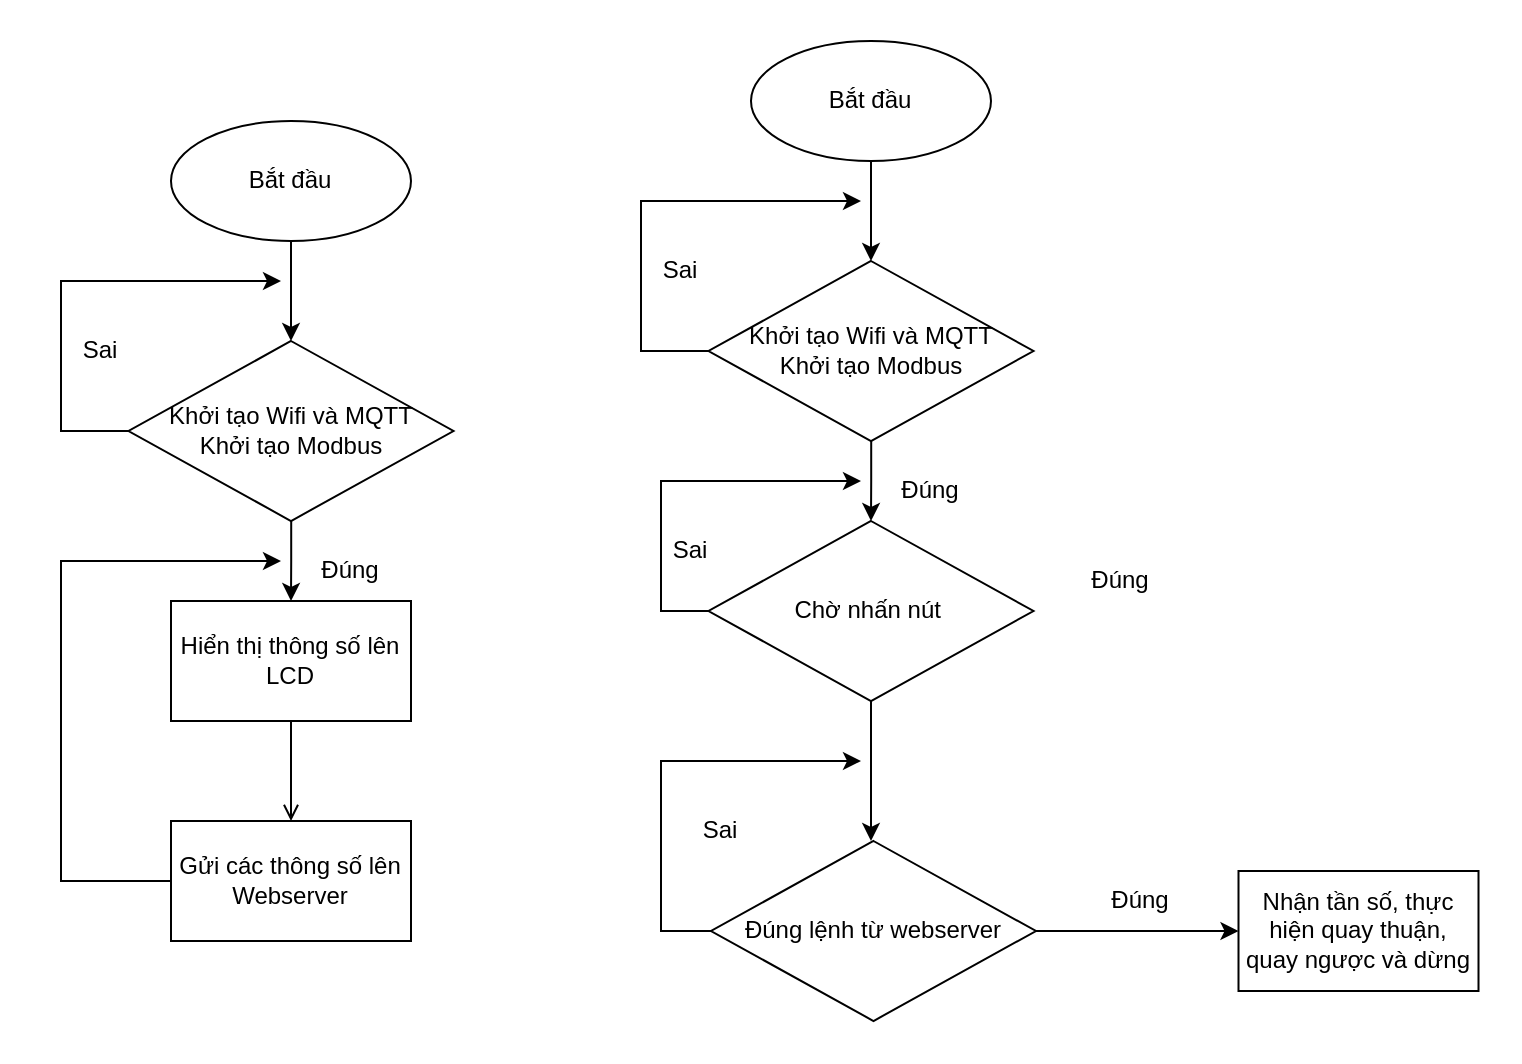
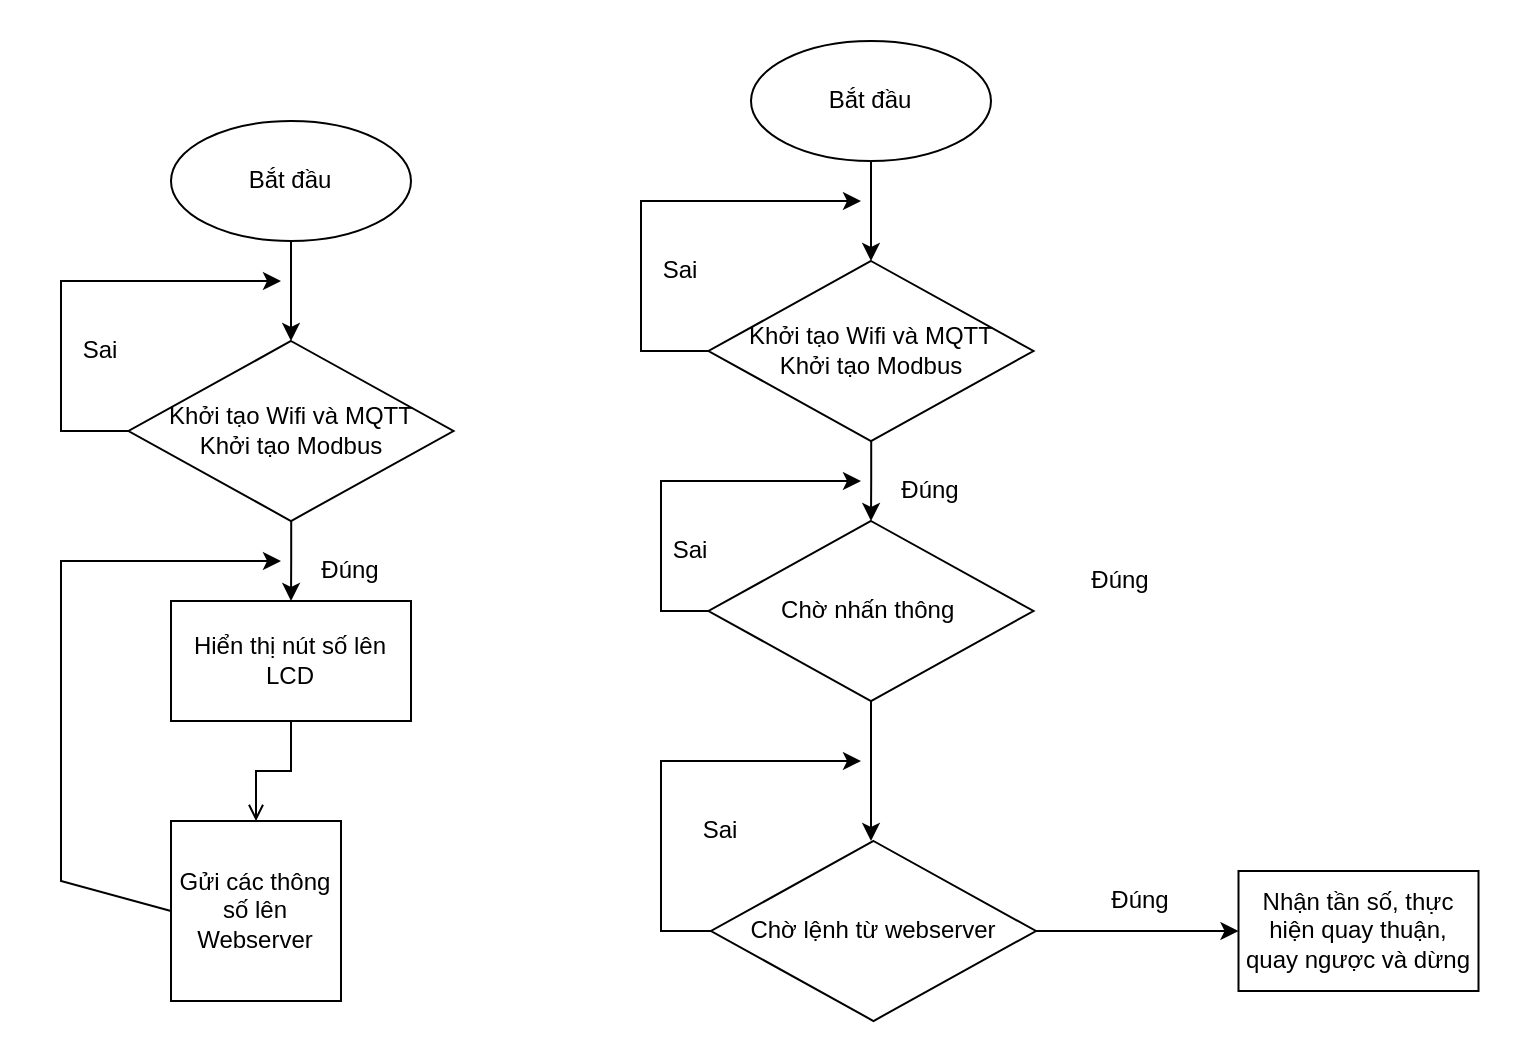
node "Chờ nhấn nút": label "Chờ nhấn nút" -> "Chờ nhấn thông"
node "Hiển thị thông số lên LCD": label "Hiển thị thông số lên LCD" -> "Hiển thị nút số lên LCD"
node "Gửi các thông số lên Webserver": size 240x120 -> 170x180
node "Đúng lệnh từ webserver": label "Đúng lệnh từ webserver" -> "Chờ lệnh từ webserver"
